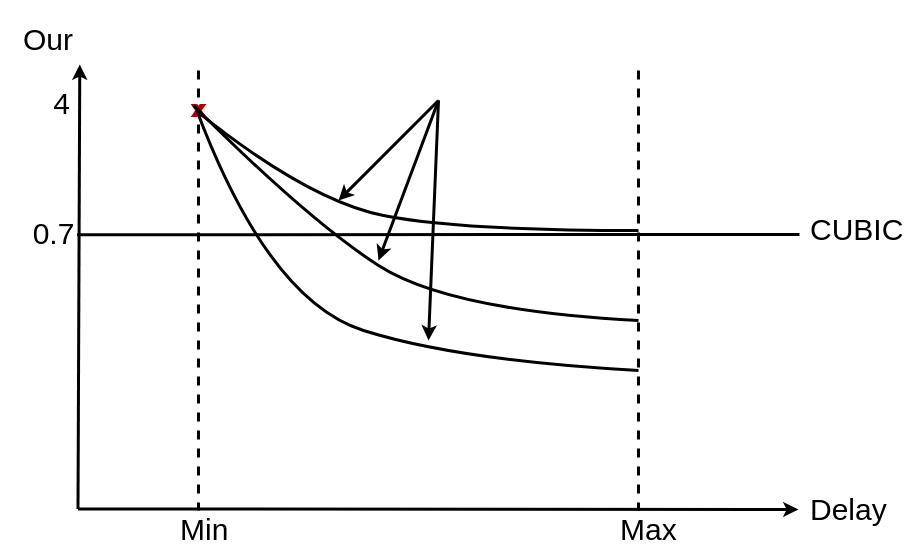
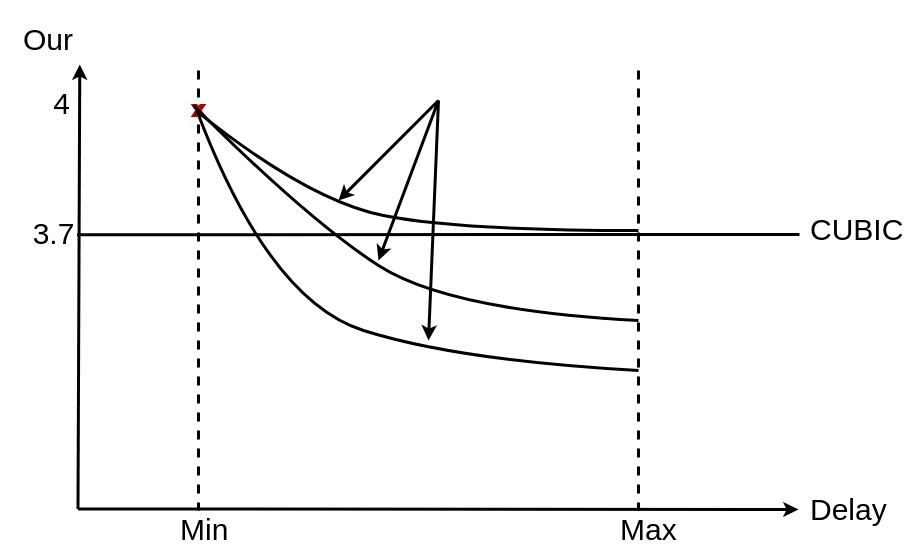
node "0.7": label "0.7" -> "3.7"
